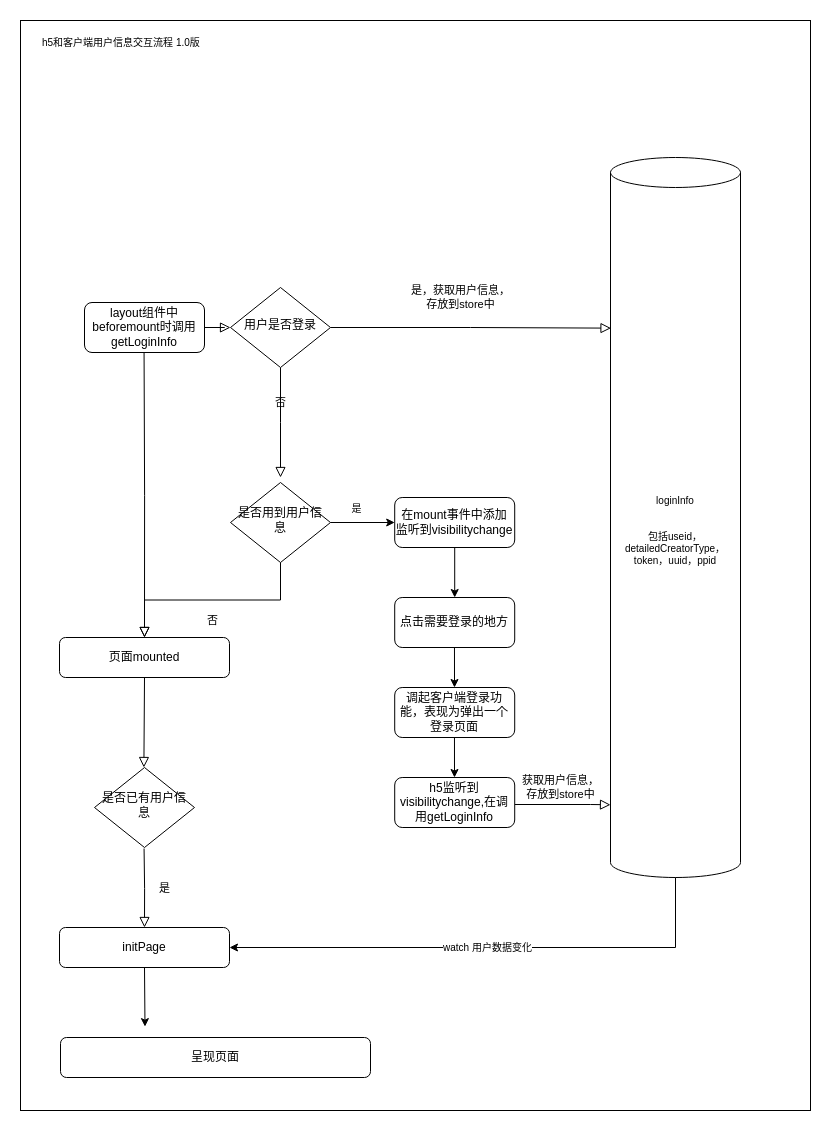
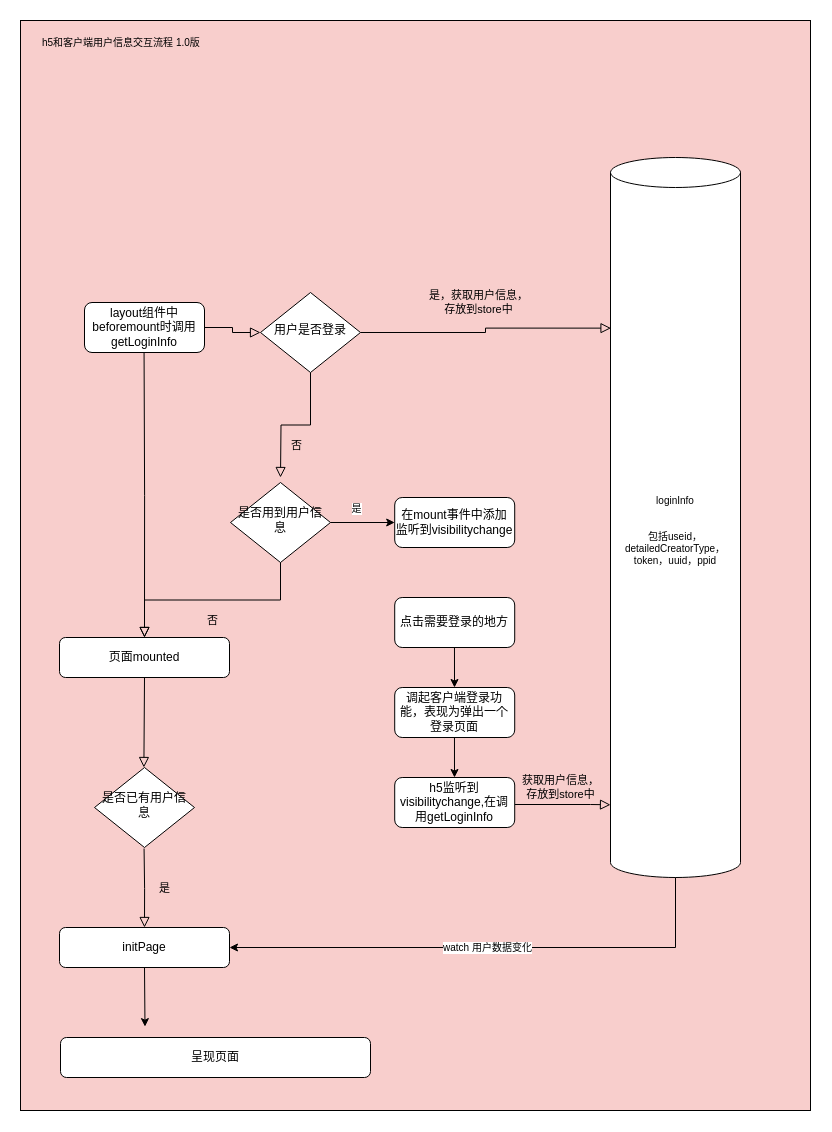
node "用户是否登录": moved (281, 328) -> (311, 333)
node "h5和客户端用户信息交互流程 1.0版": fillcolor #ffffff -> #f8cecc
edge "在mount事件中添加 监听到visibilitychange" -> "点击需要登录的地方": removed
